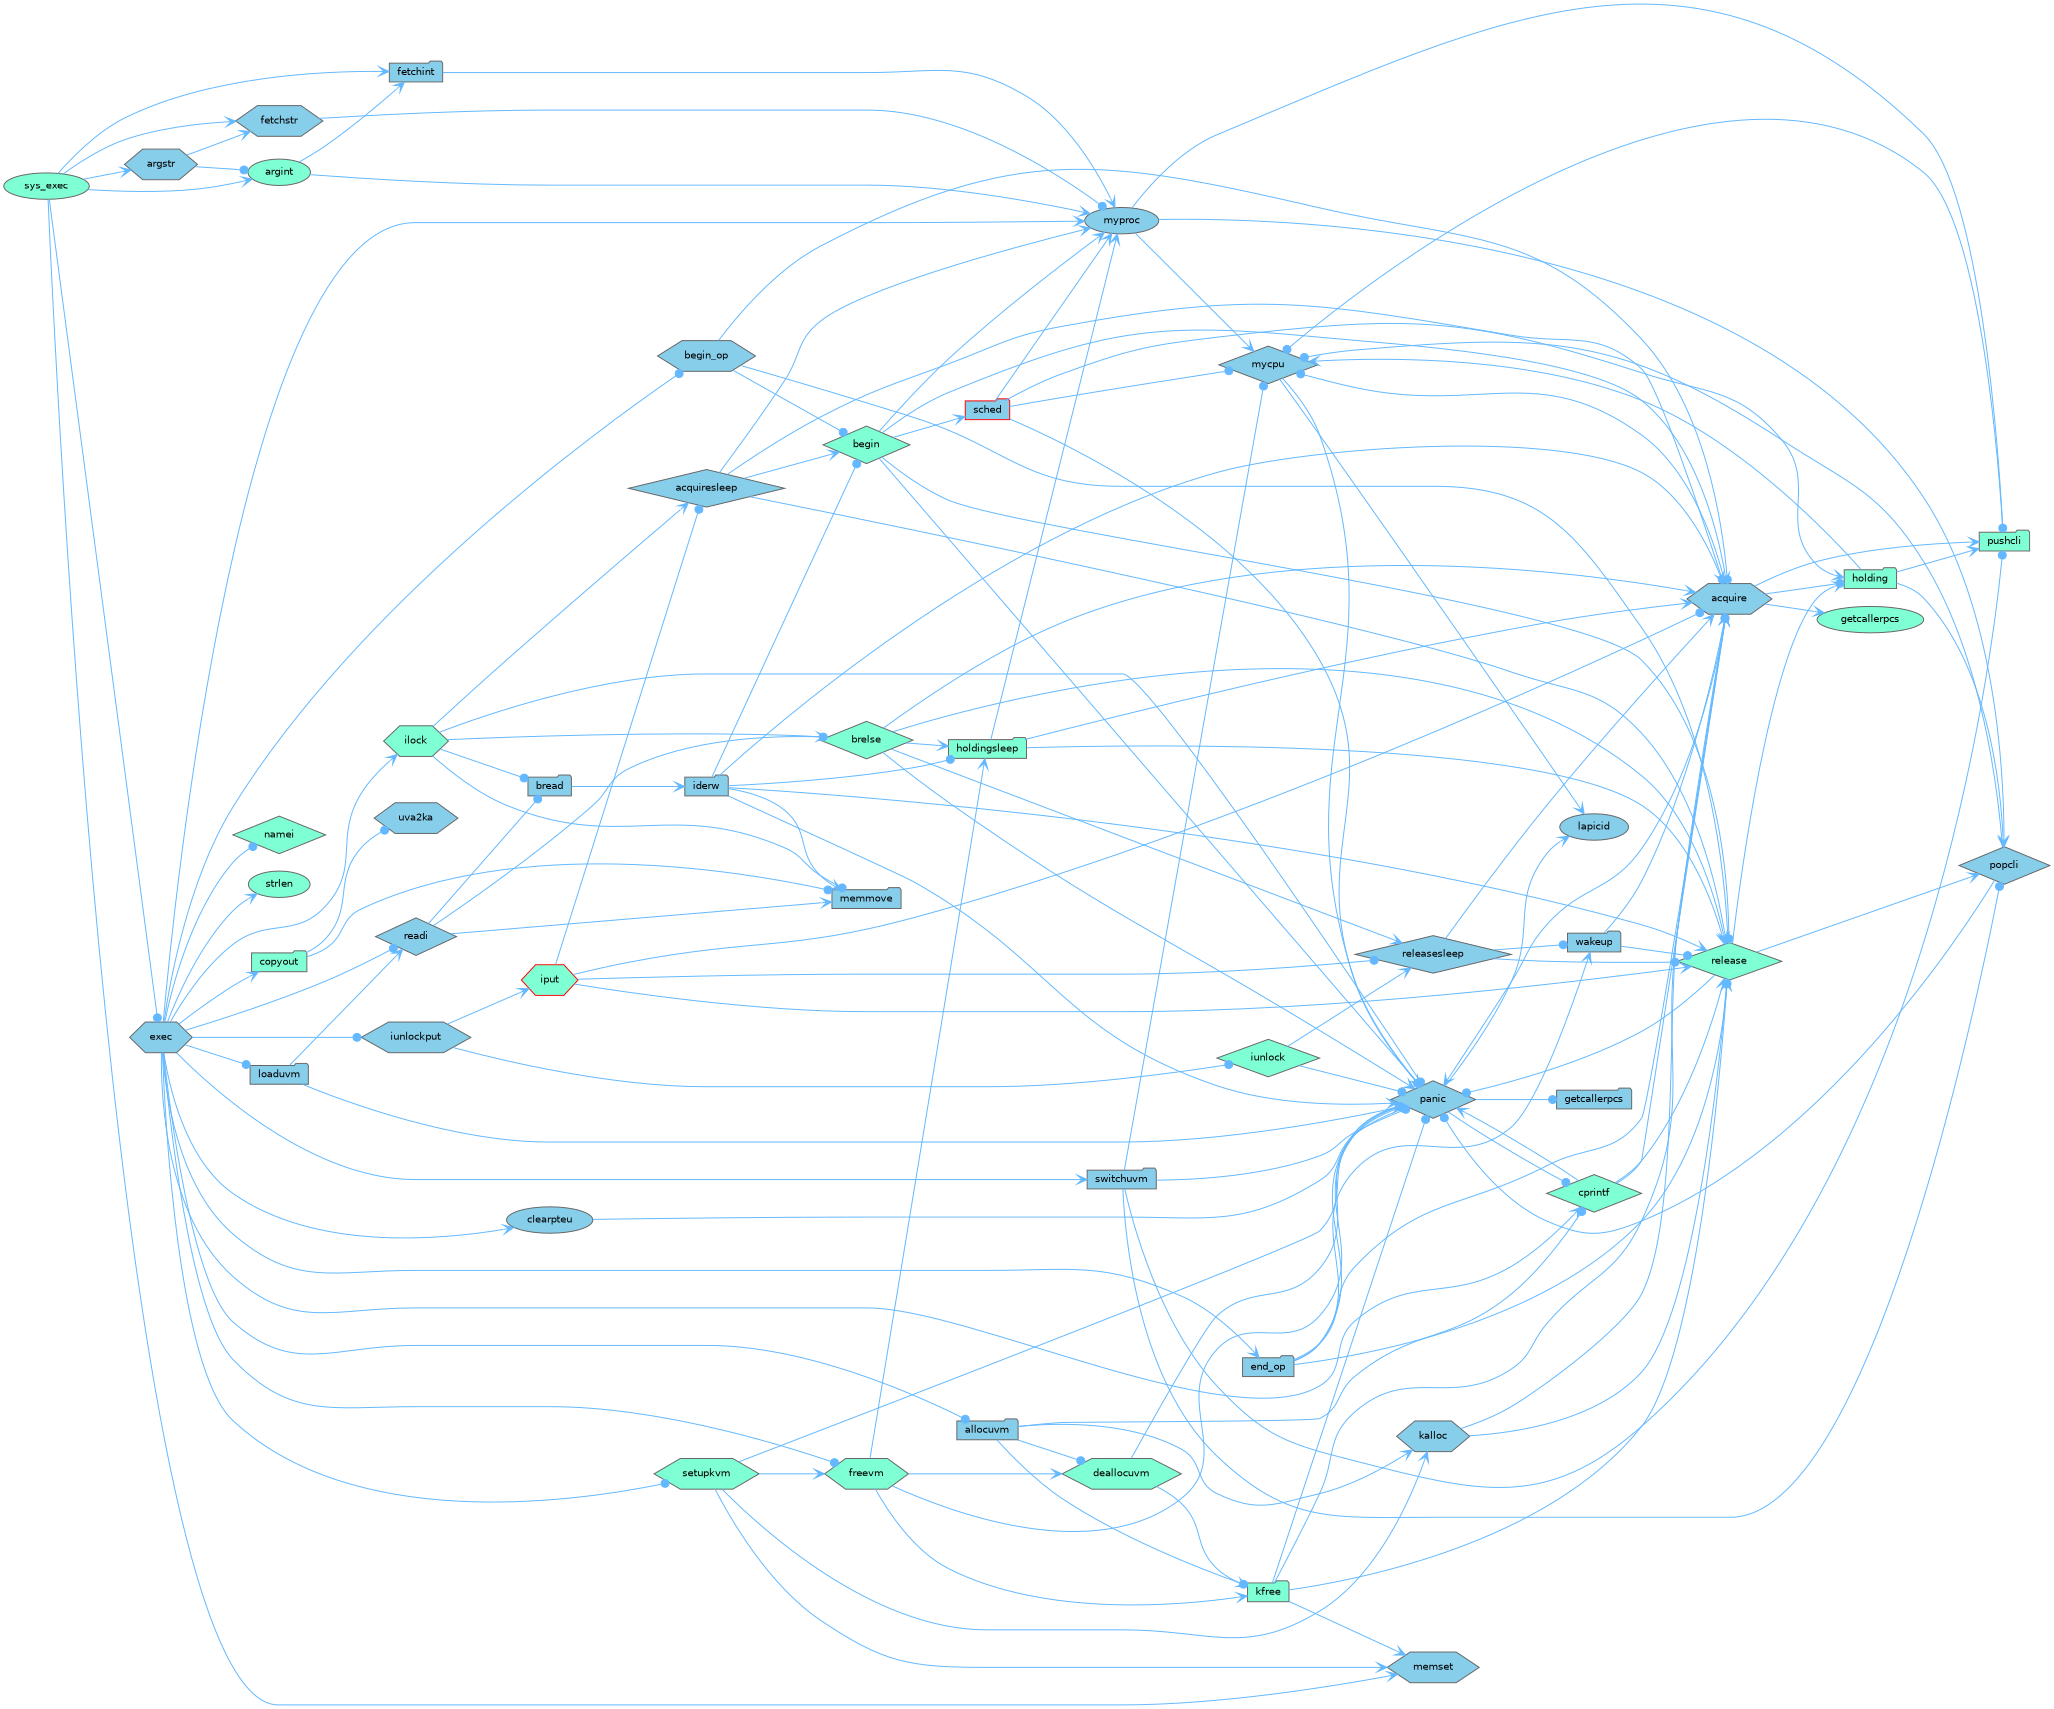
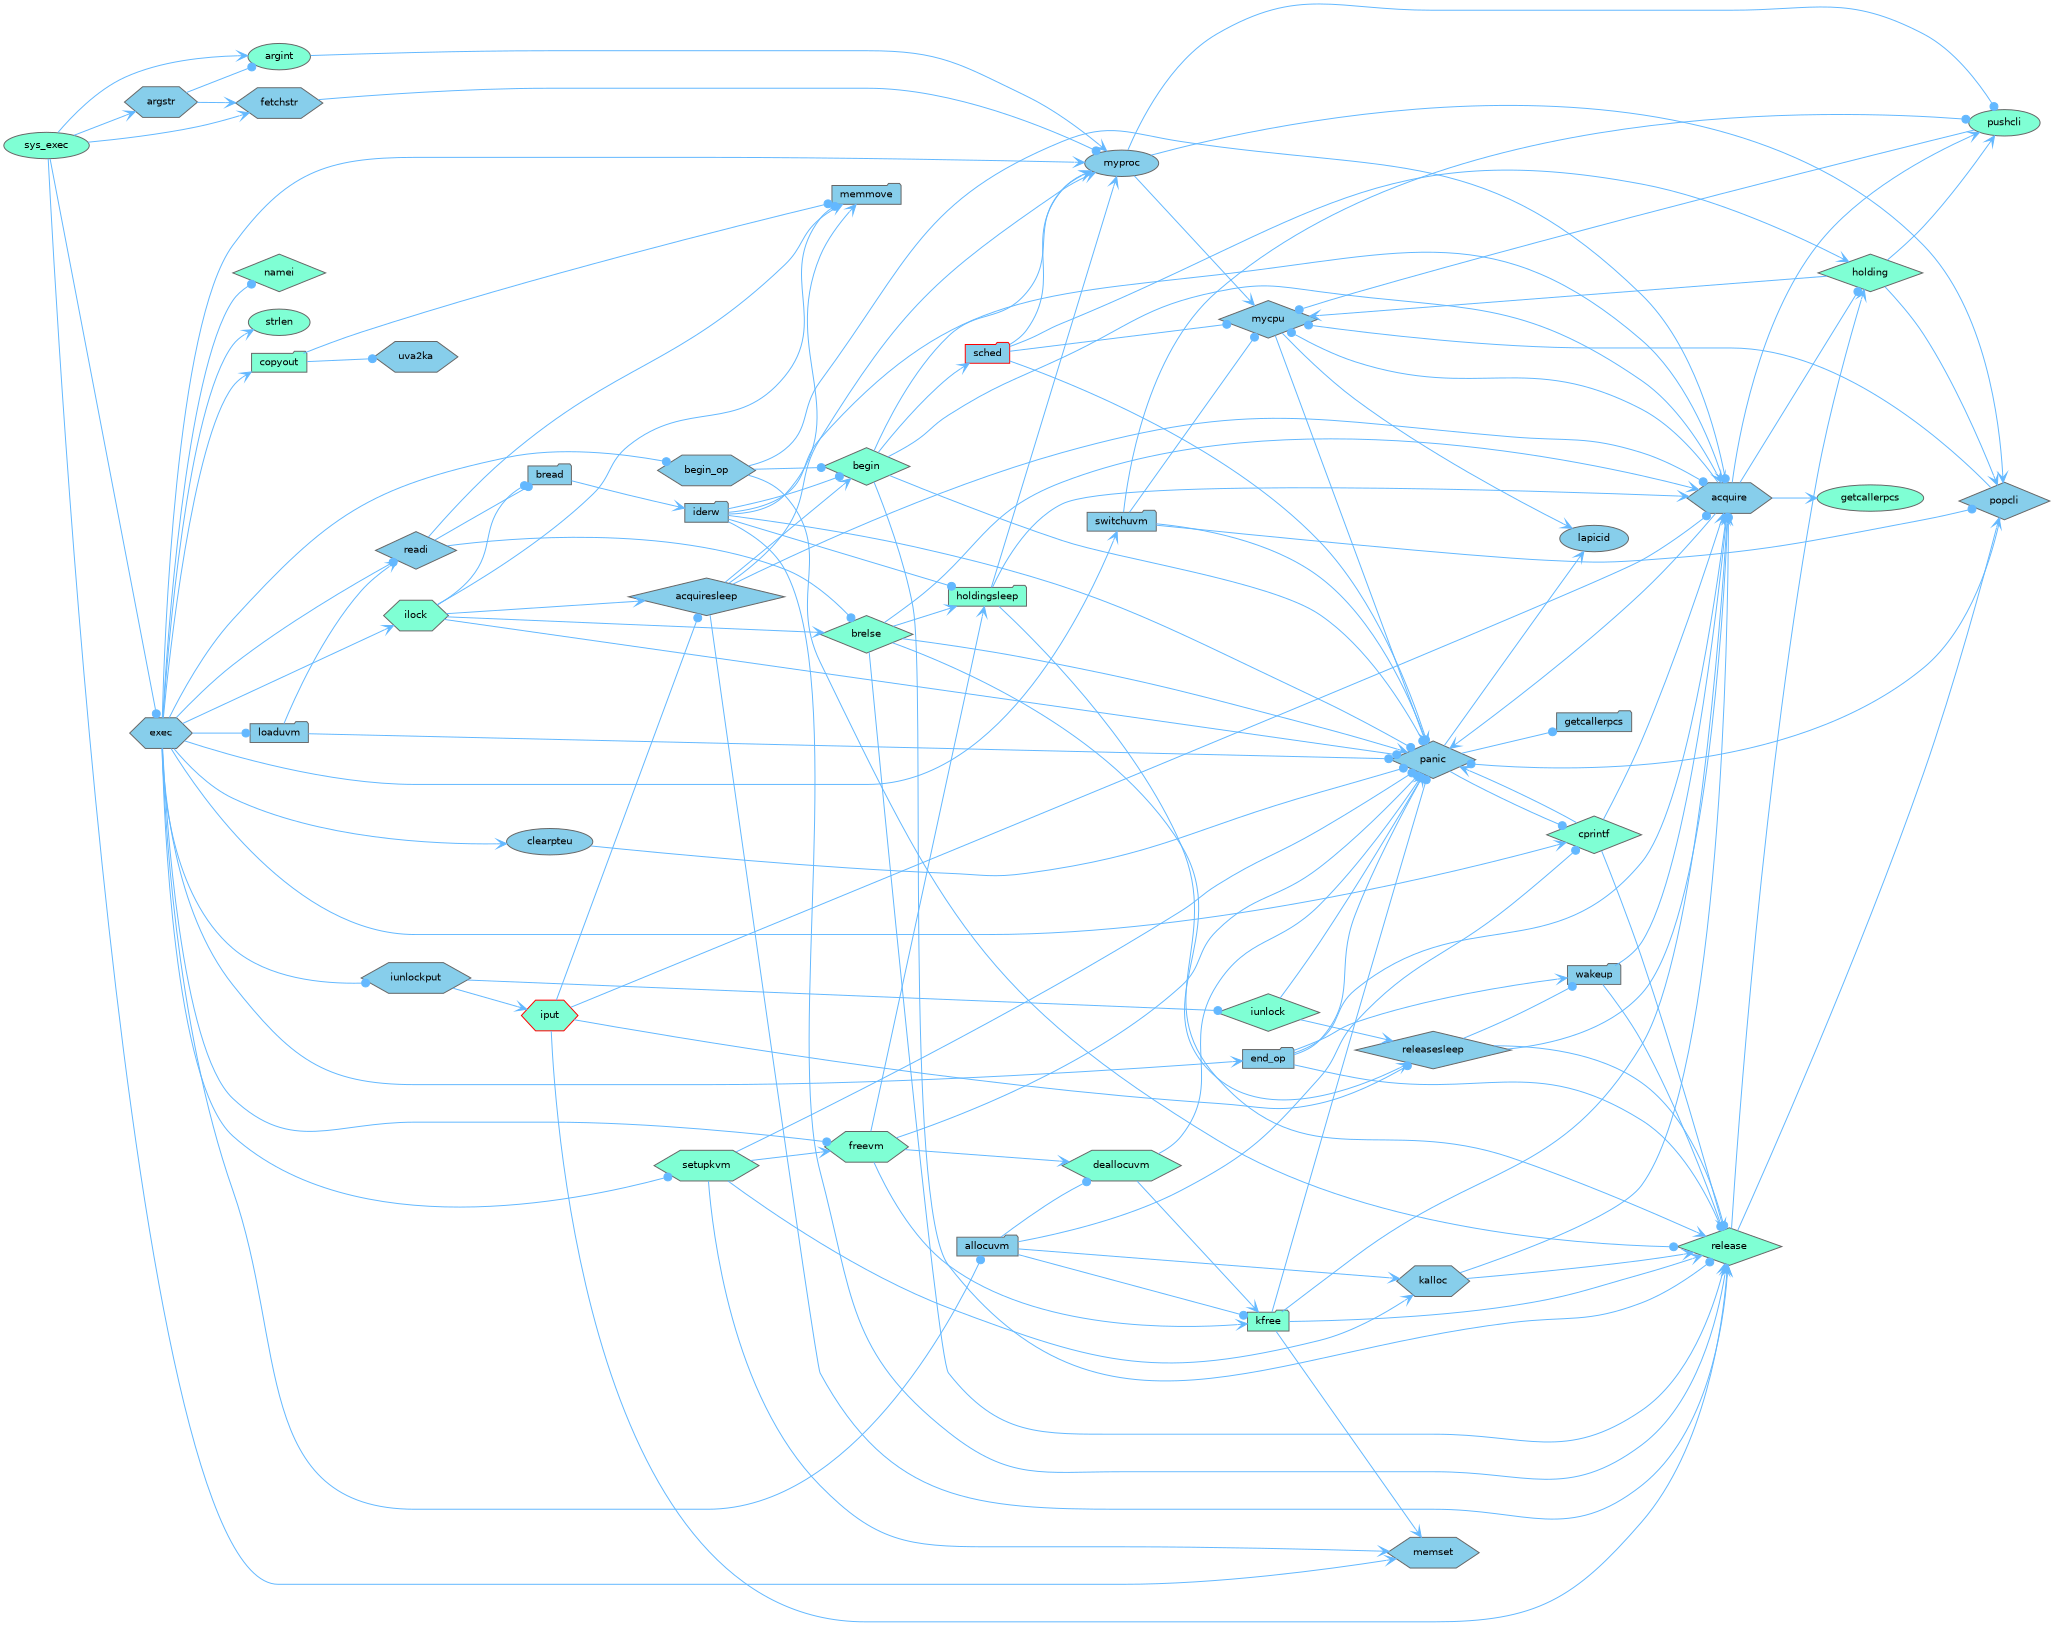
node "fetchint": removed
node "pushcli": shape folder -> ellipse
node "holding": shape folder -> diamond
edge "iderw" -> "panic": arrowhead vee -> dot
edge "release" -> "panic": removed
